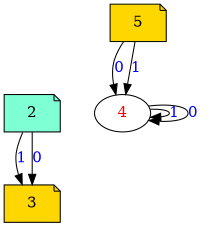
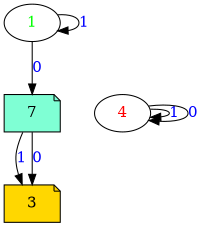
node "1": added
node "5": removed
node "2": label "2" -> "7"
